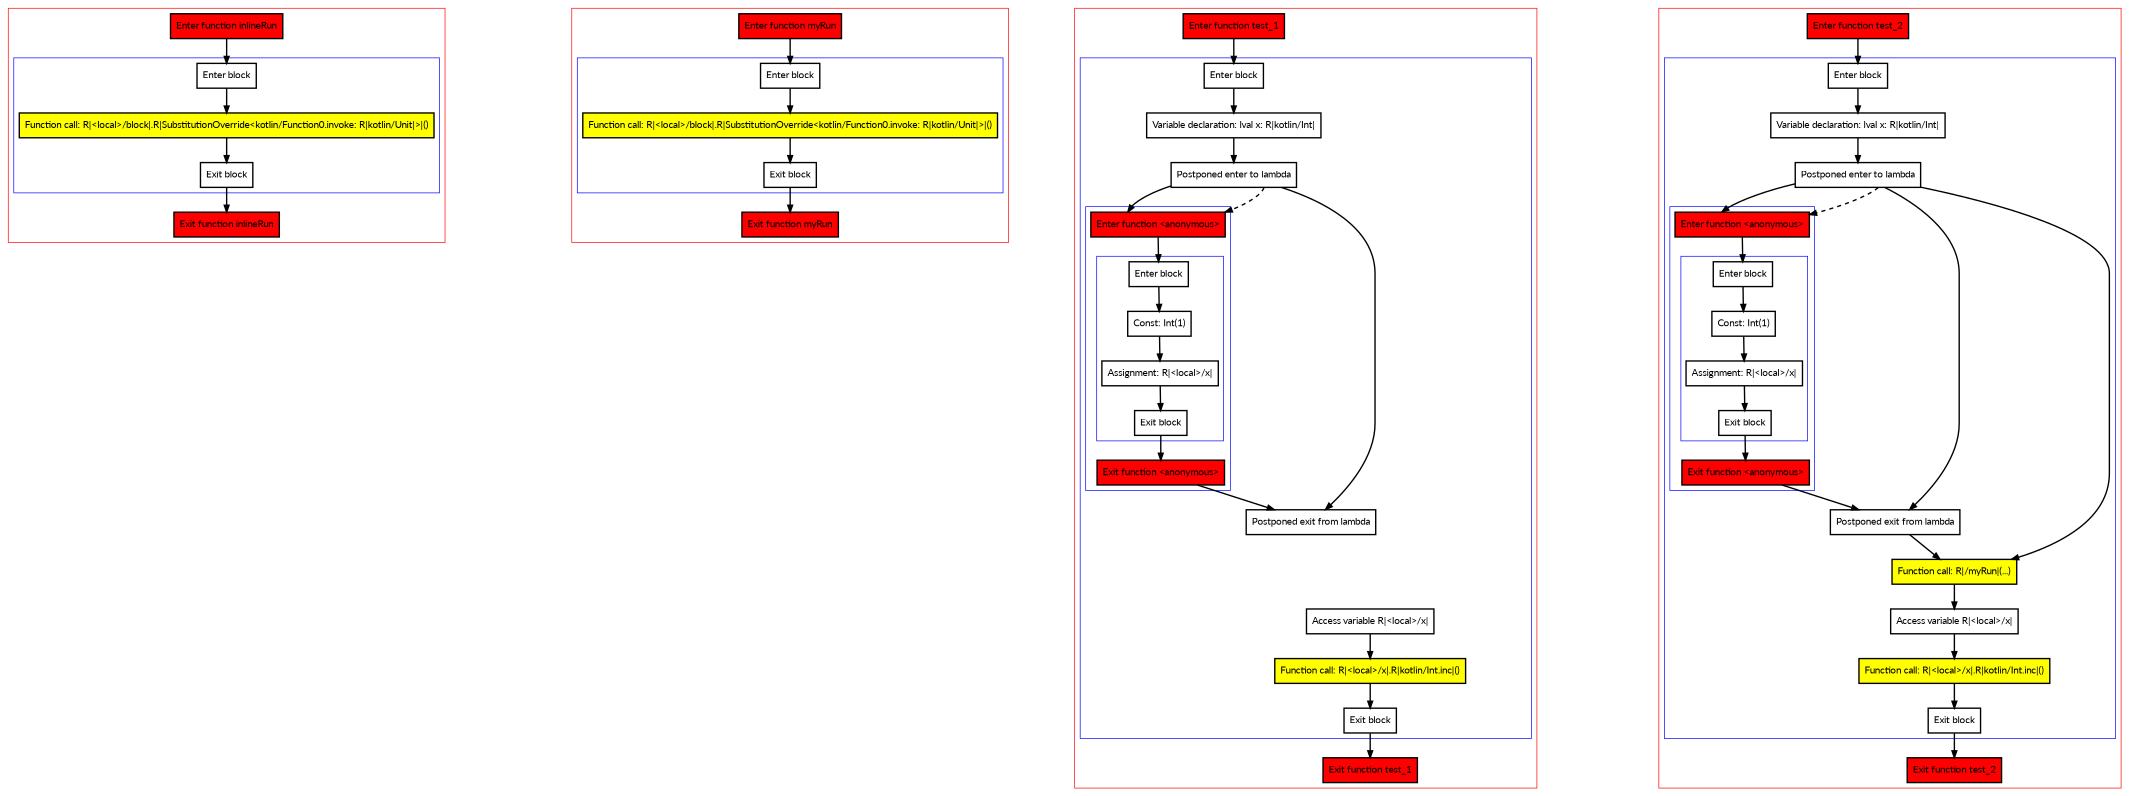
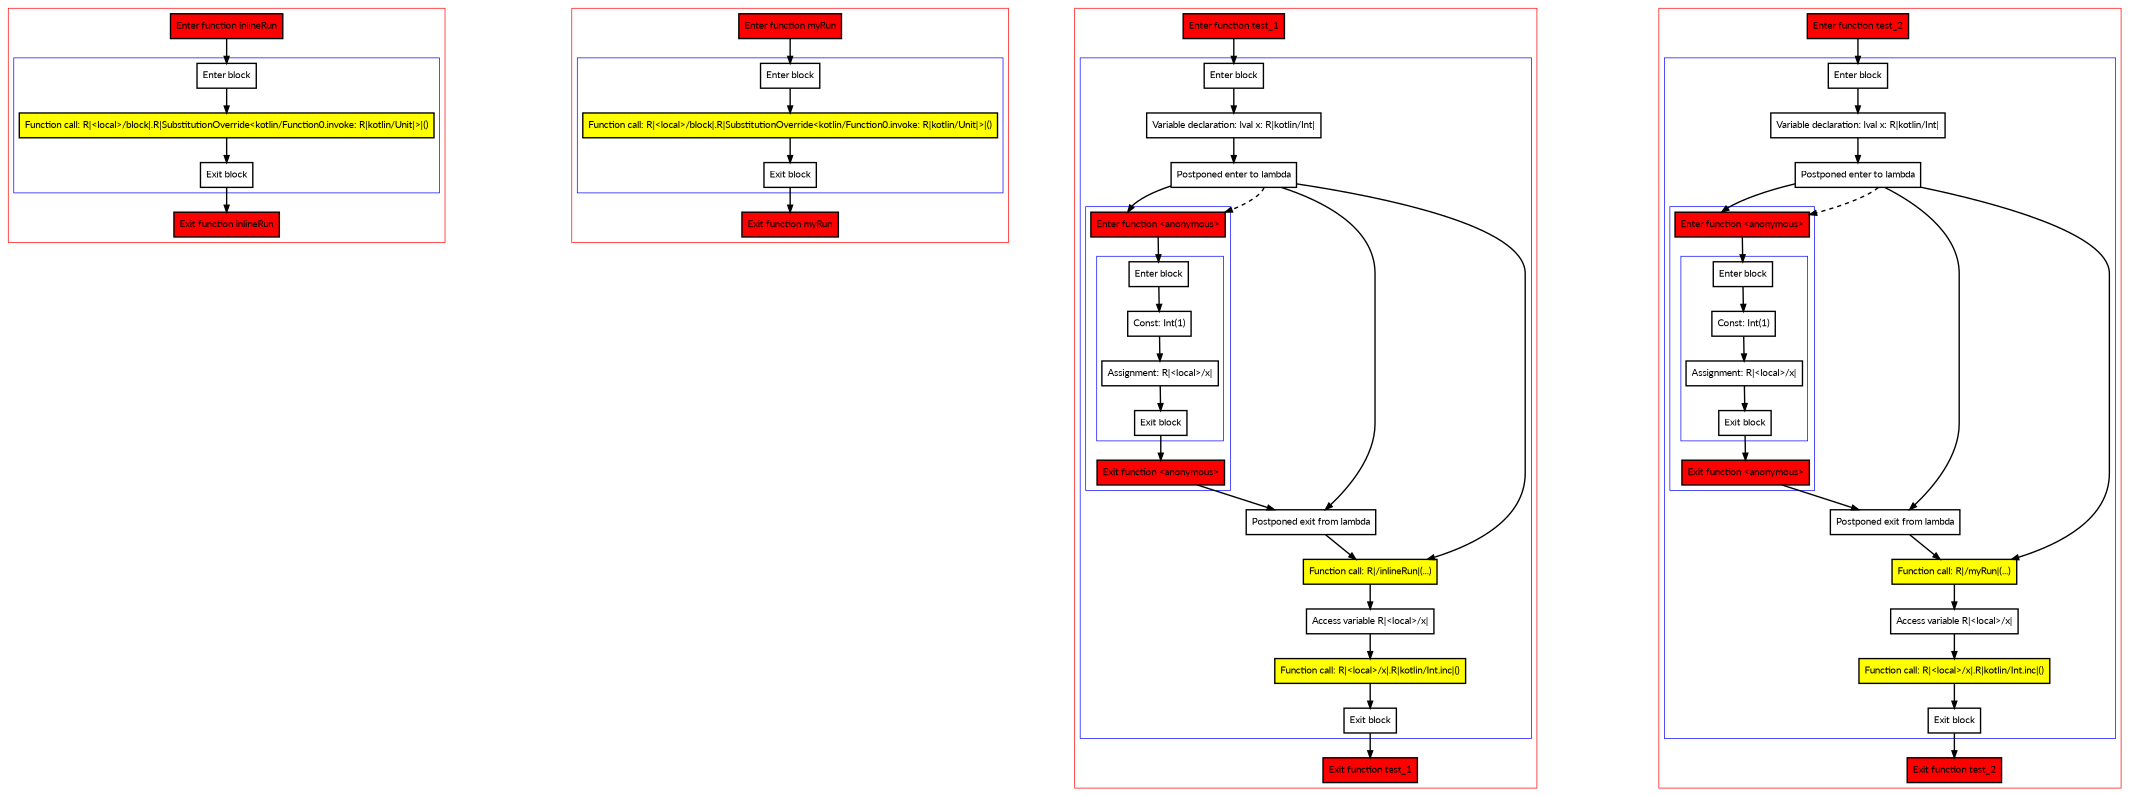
node "Function call: R|/inlineRun|(...)": added
